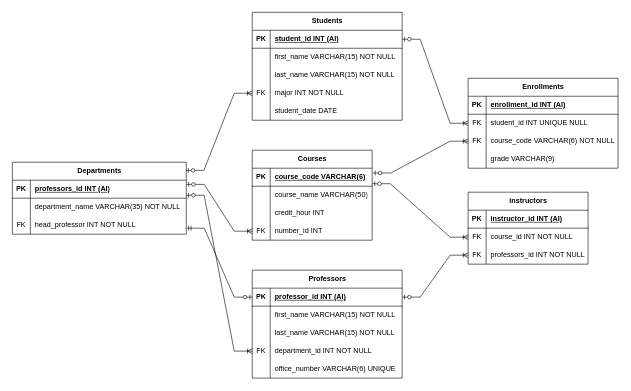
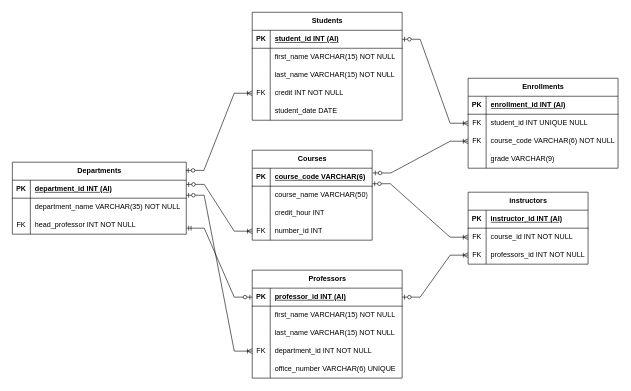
node "major INT NOT NULL": label "major INT NOT NULL" -> "credit INT NOT NULL"
node "professors_id INT (AI)": label "professors_id INT (AI)" -> "department_id INT (AI)"
